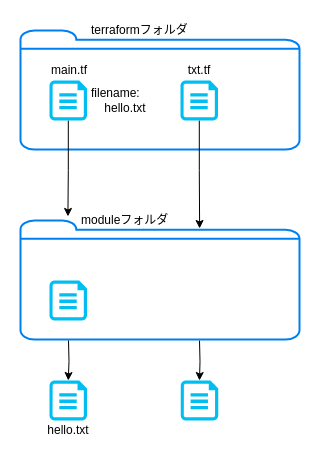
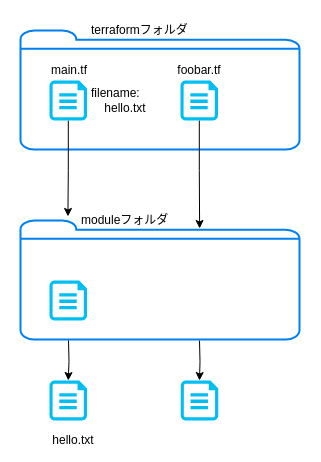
node "txt.tf": label "txt.tf" -> "foobar.tf"
node "hello.txt": moved (68, 431) -> (73, 441)
